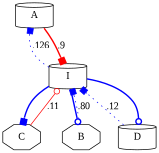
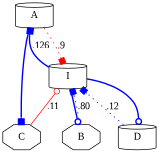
edge "A" -> "I": style bold -> dotted
edge "I" -> "A": style dotted -> bold
edge "I" -> "C": now "A" -> "C"
